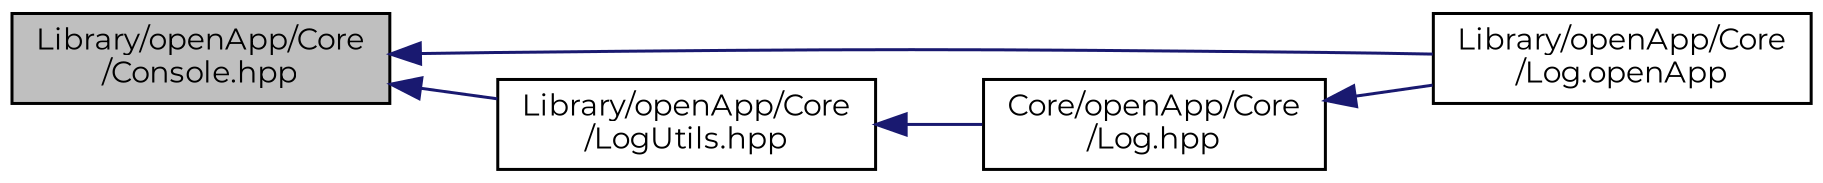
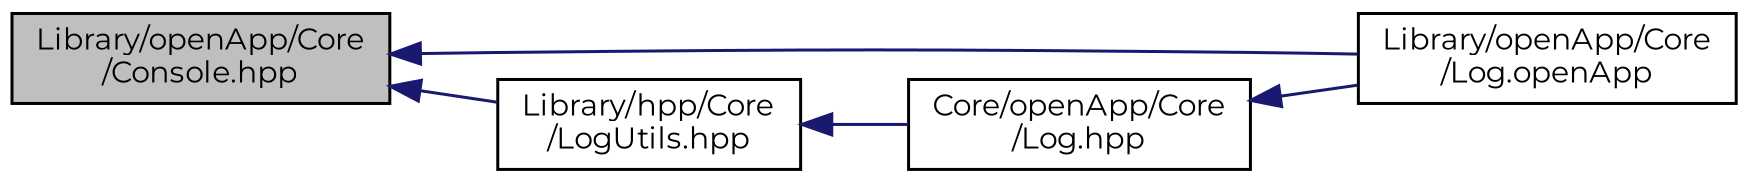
node "Library/openApp/Core /LogUtils.hpp": label "Library/openApp/Core /LogUtils.hpp" -> "Library/hpp/Core /LogUtils.hpp"
